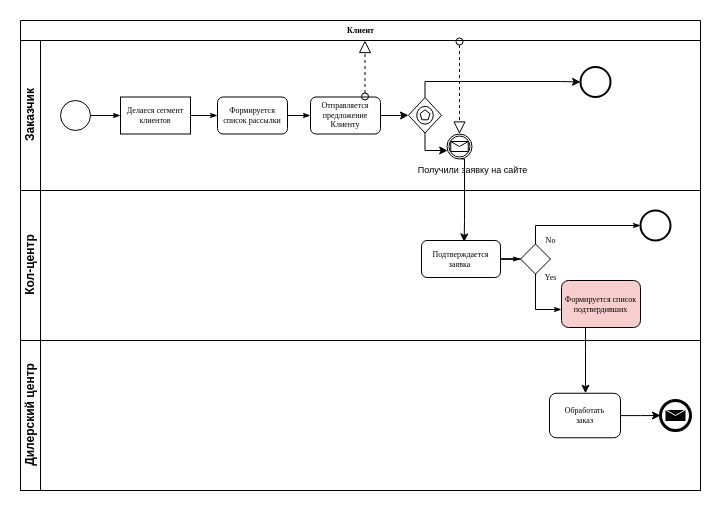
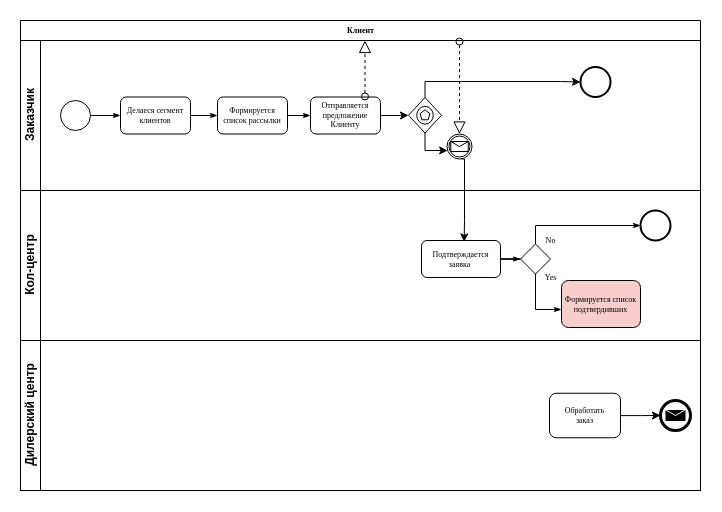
node "Делаеся сегмент клиентов": shape rectangle -> rounded rectangle
node "Получили заявку на сайте": removed
edge "Формируется список подтвердивших" -> "Обработать заказ": removed
